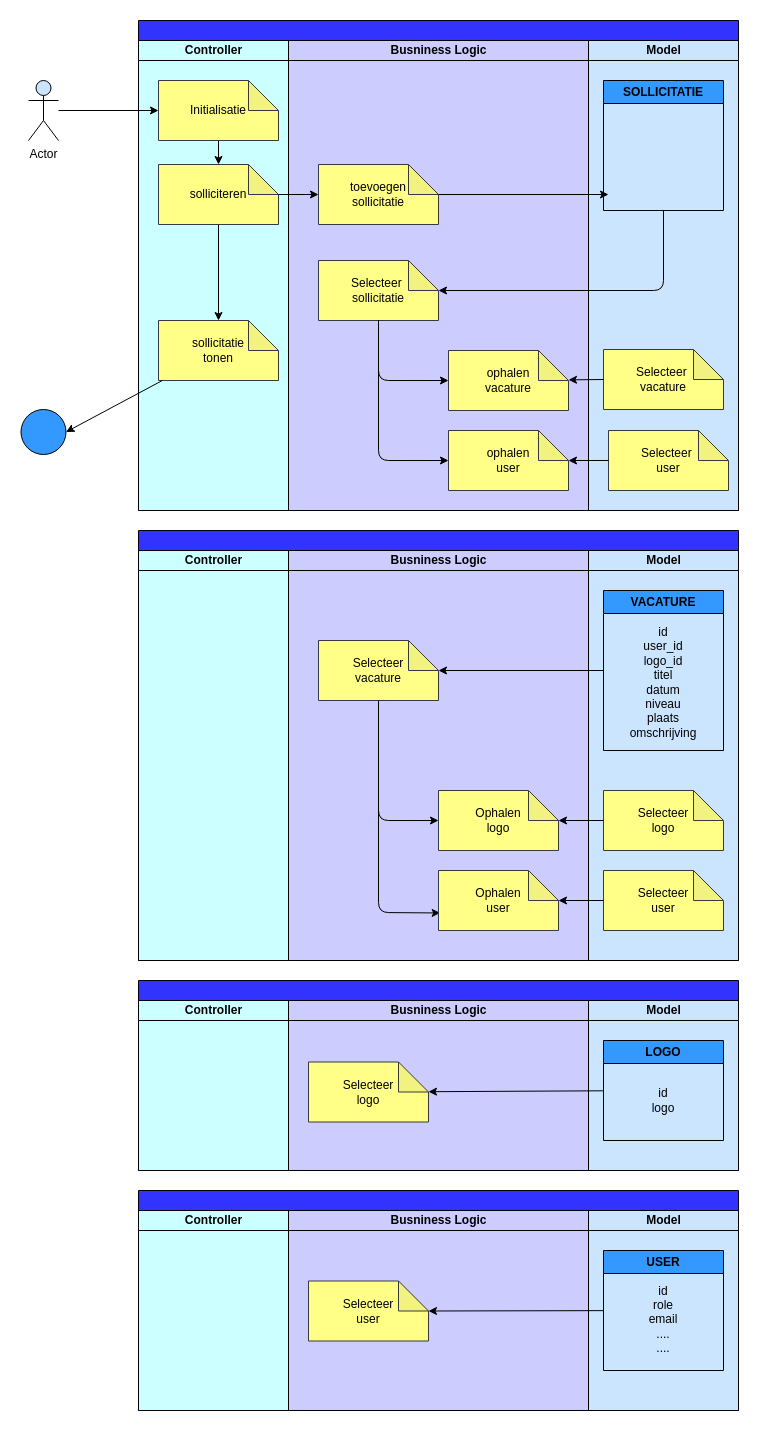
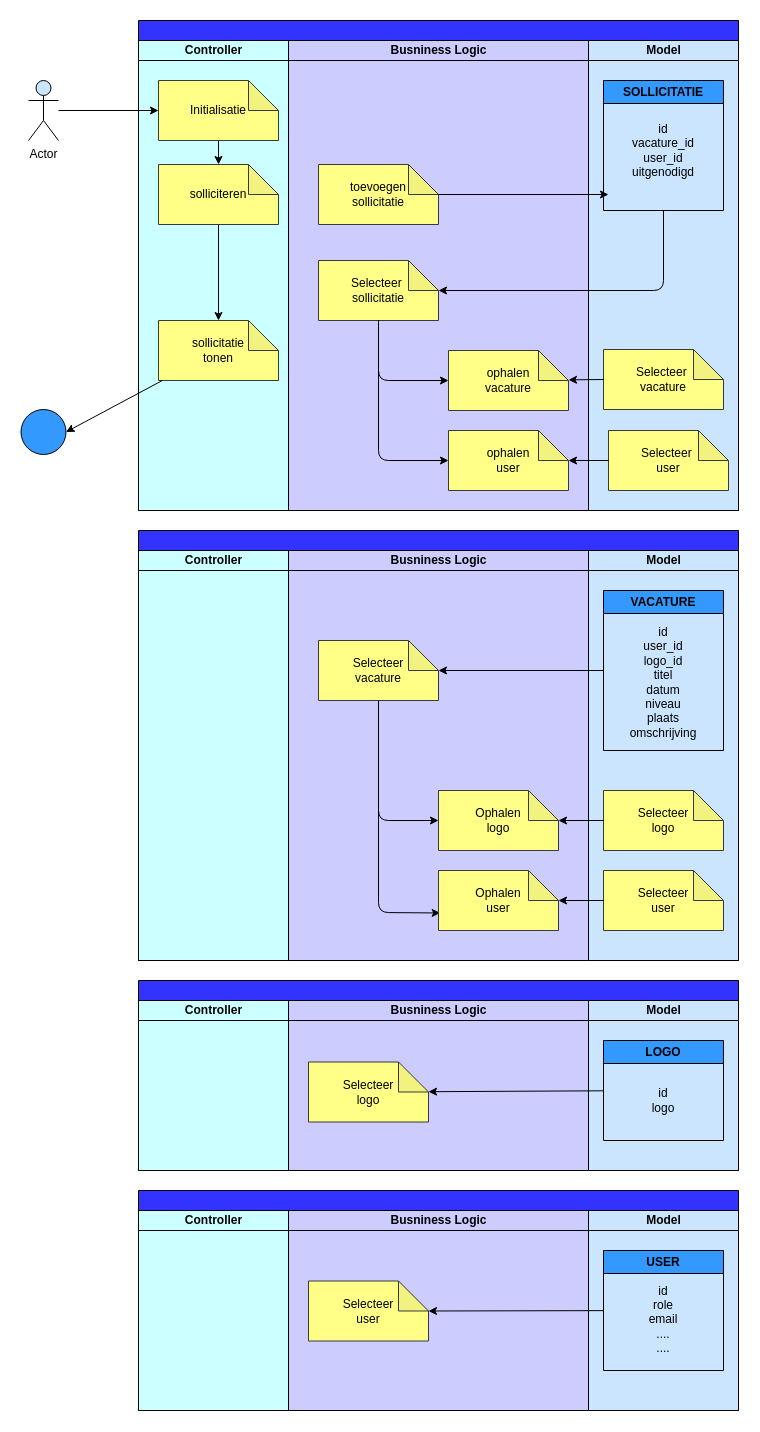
node "id vacature_id user_id uitgenodigd": added
edge "solliciteren" -> "toevoegen sollicitatie": removed
